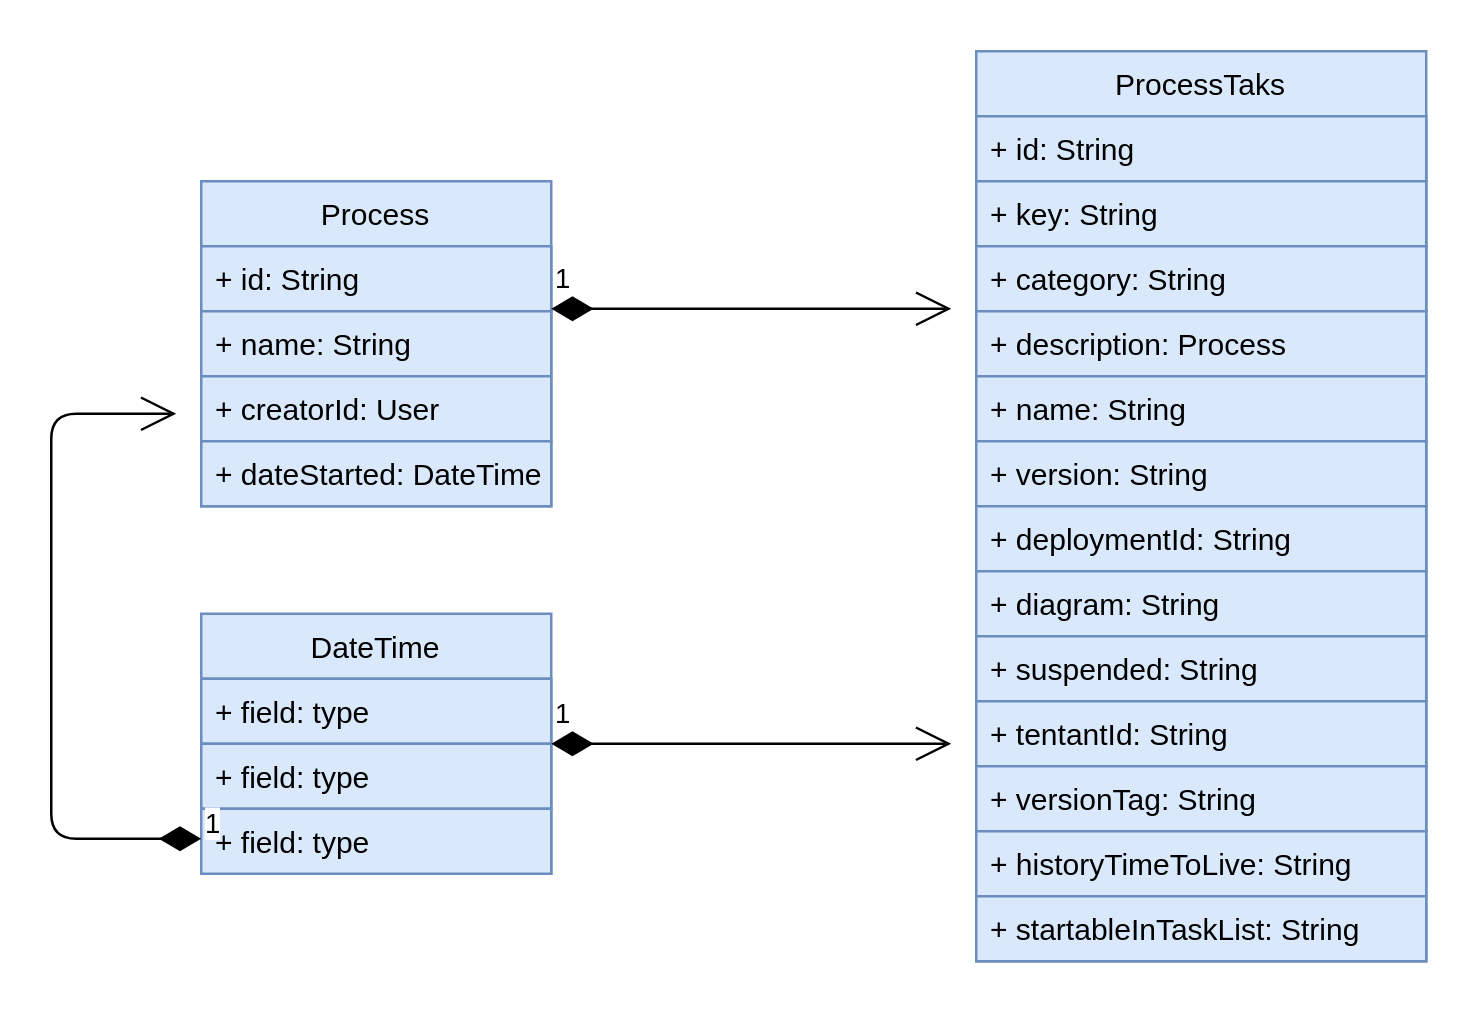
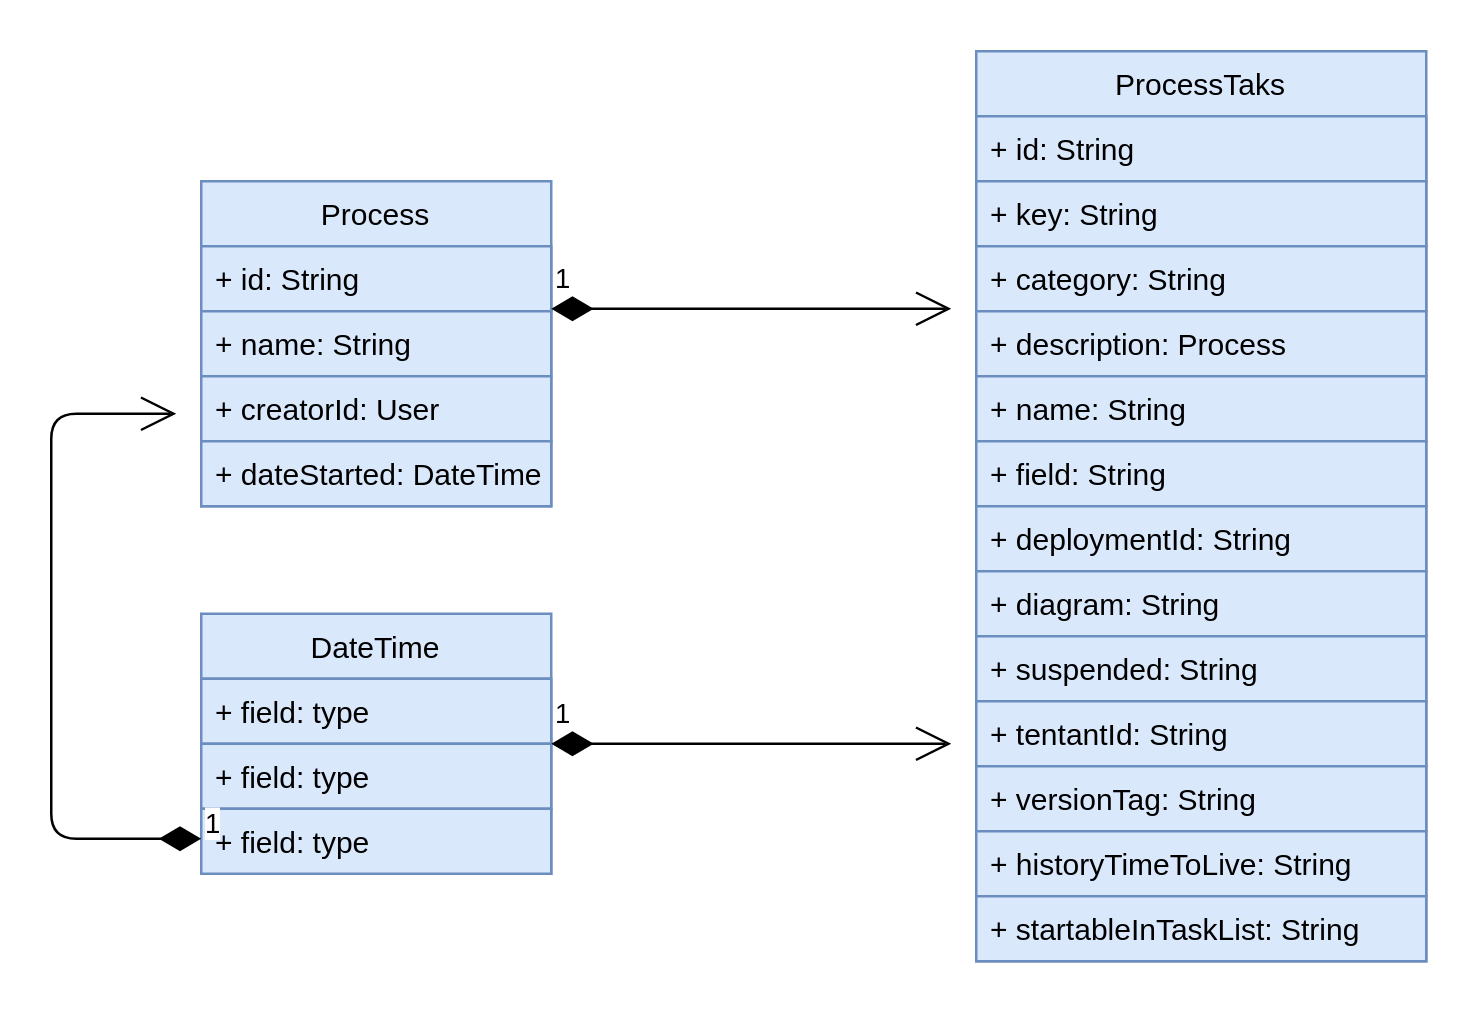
node "+ version: String": label "+ version: String" -> "+ field: String"
